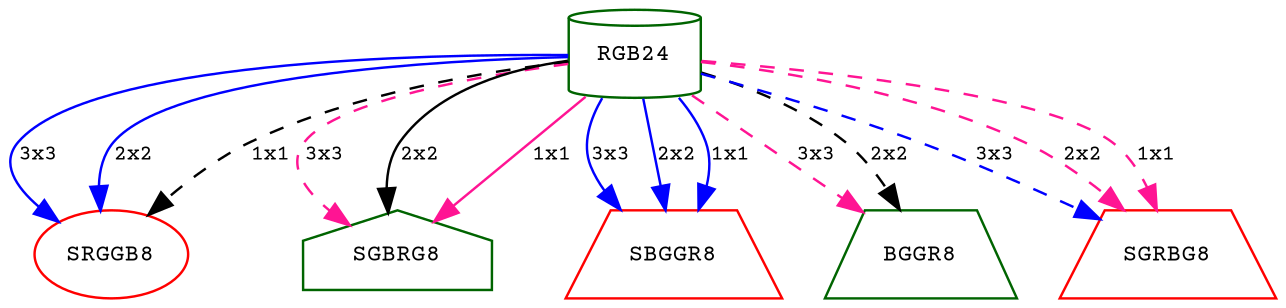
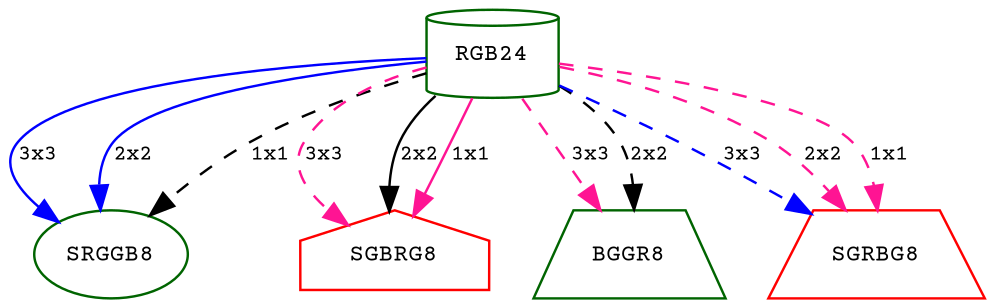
node "SRGGB8": color red -> darkgreen
node "SGBRG8": color darkgreen -> red
node "SBGGR8": removed
